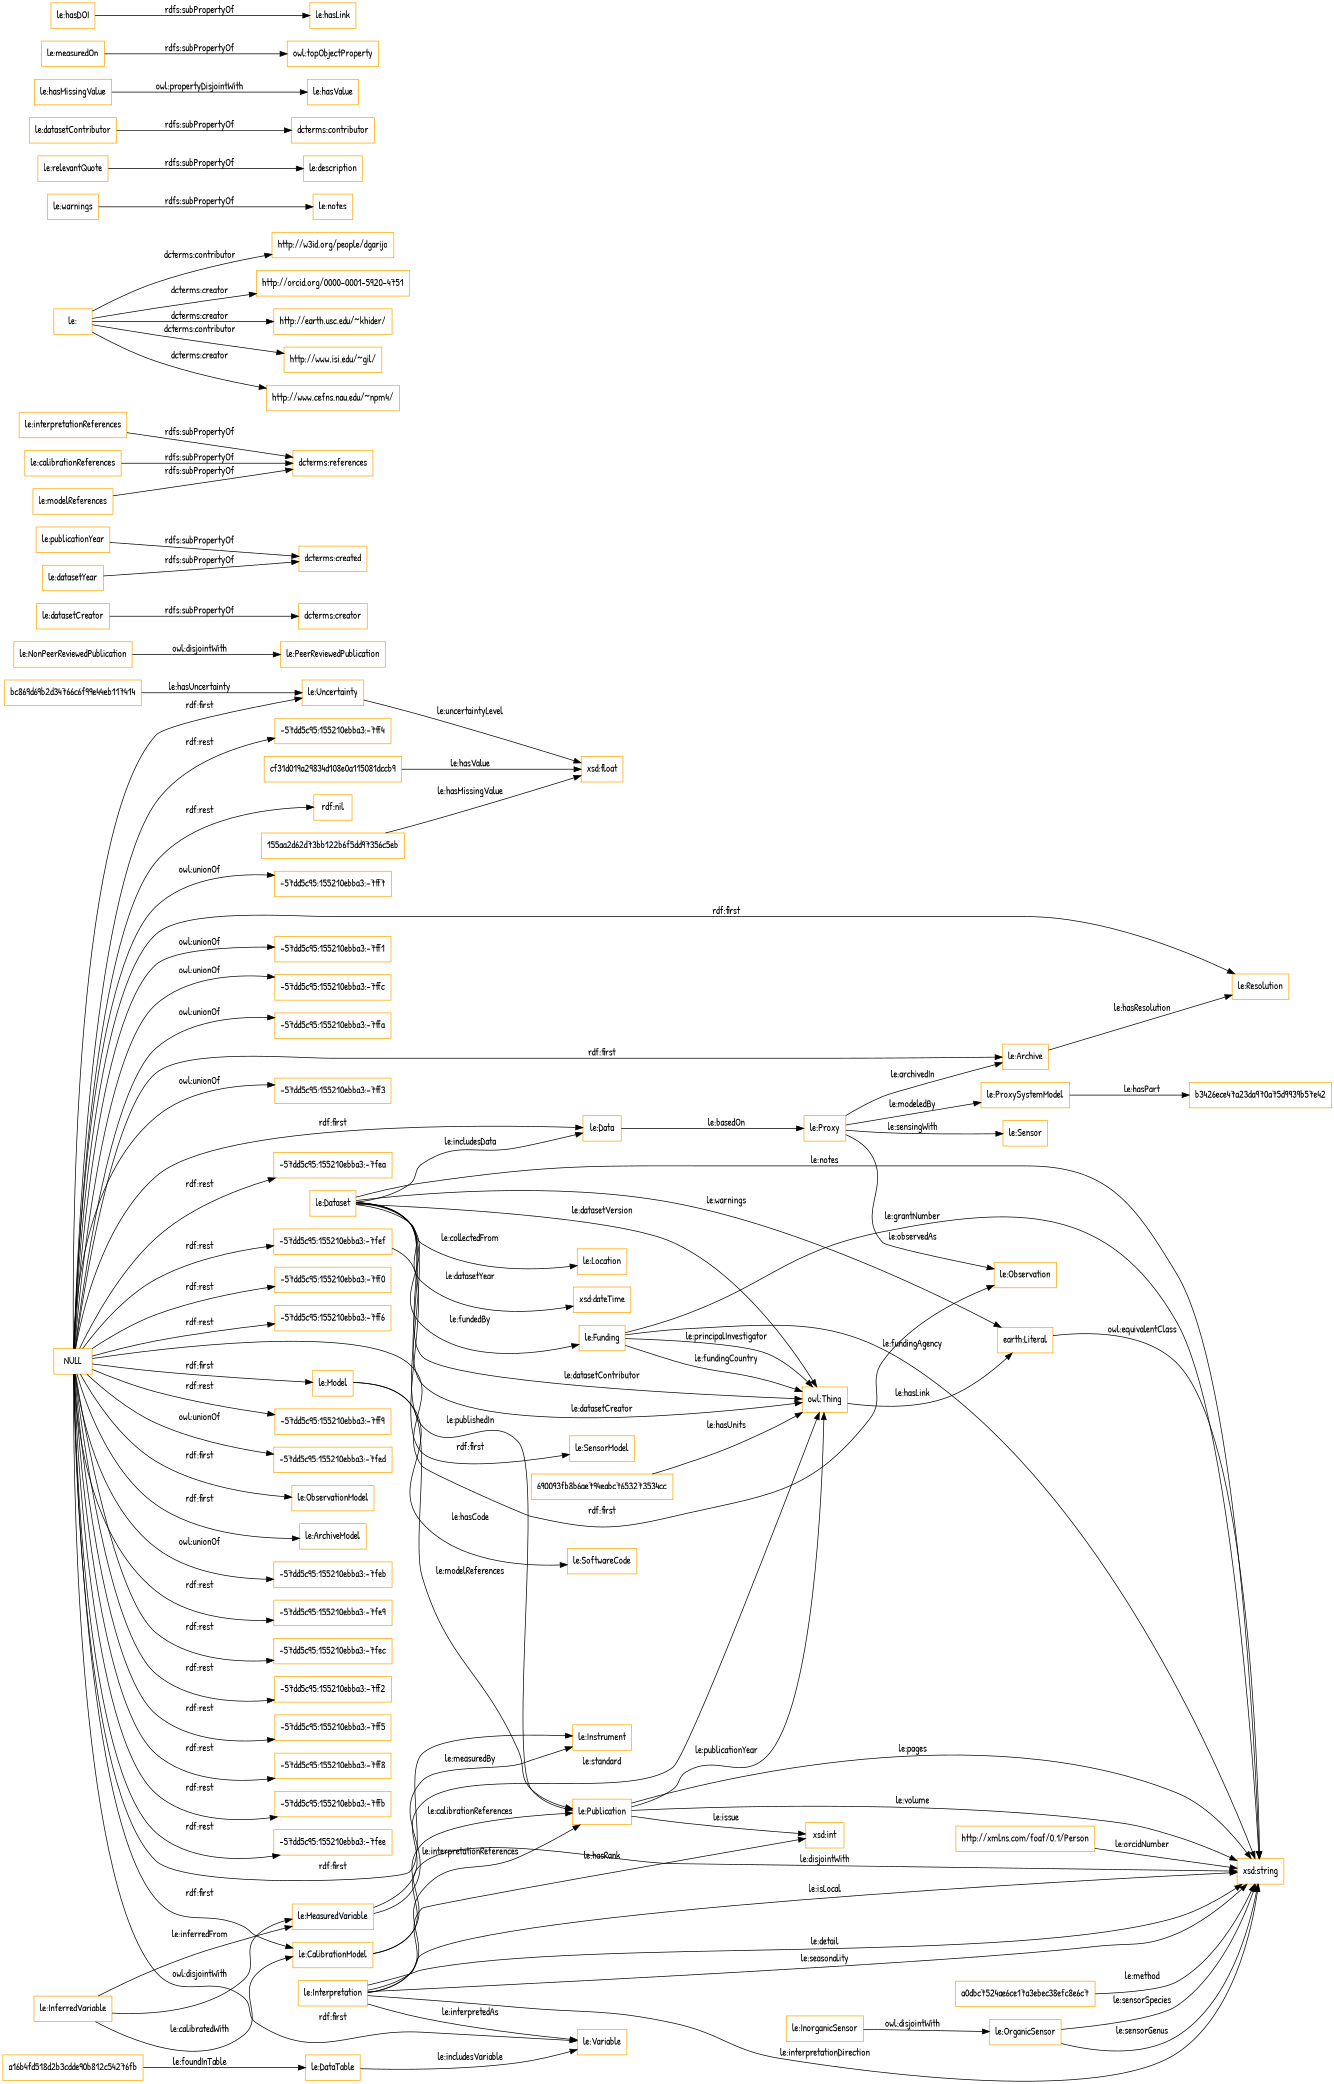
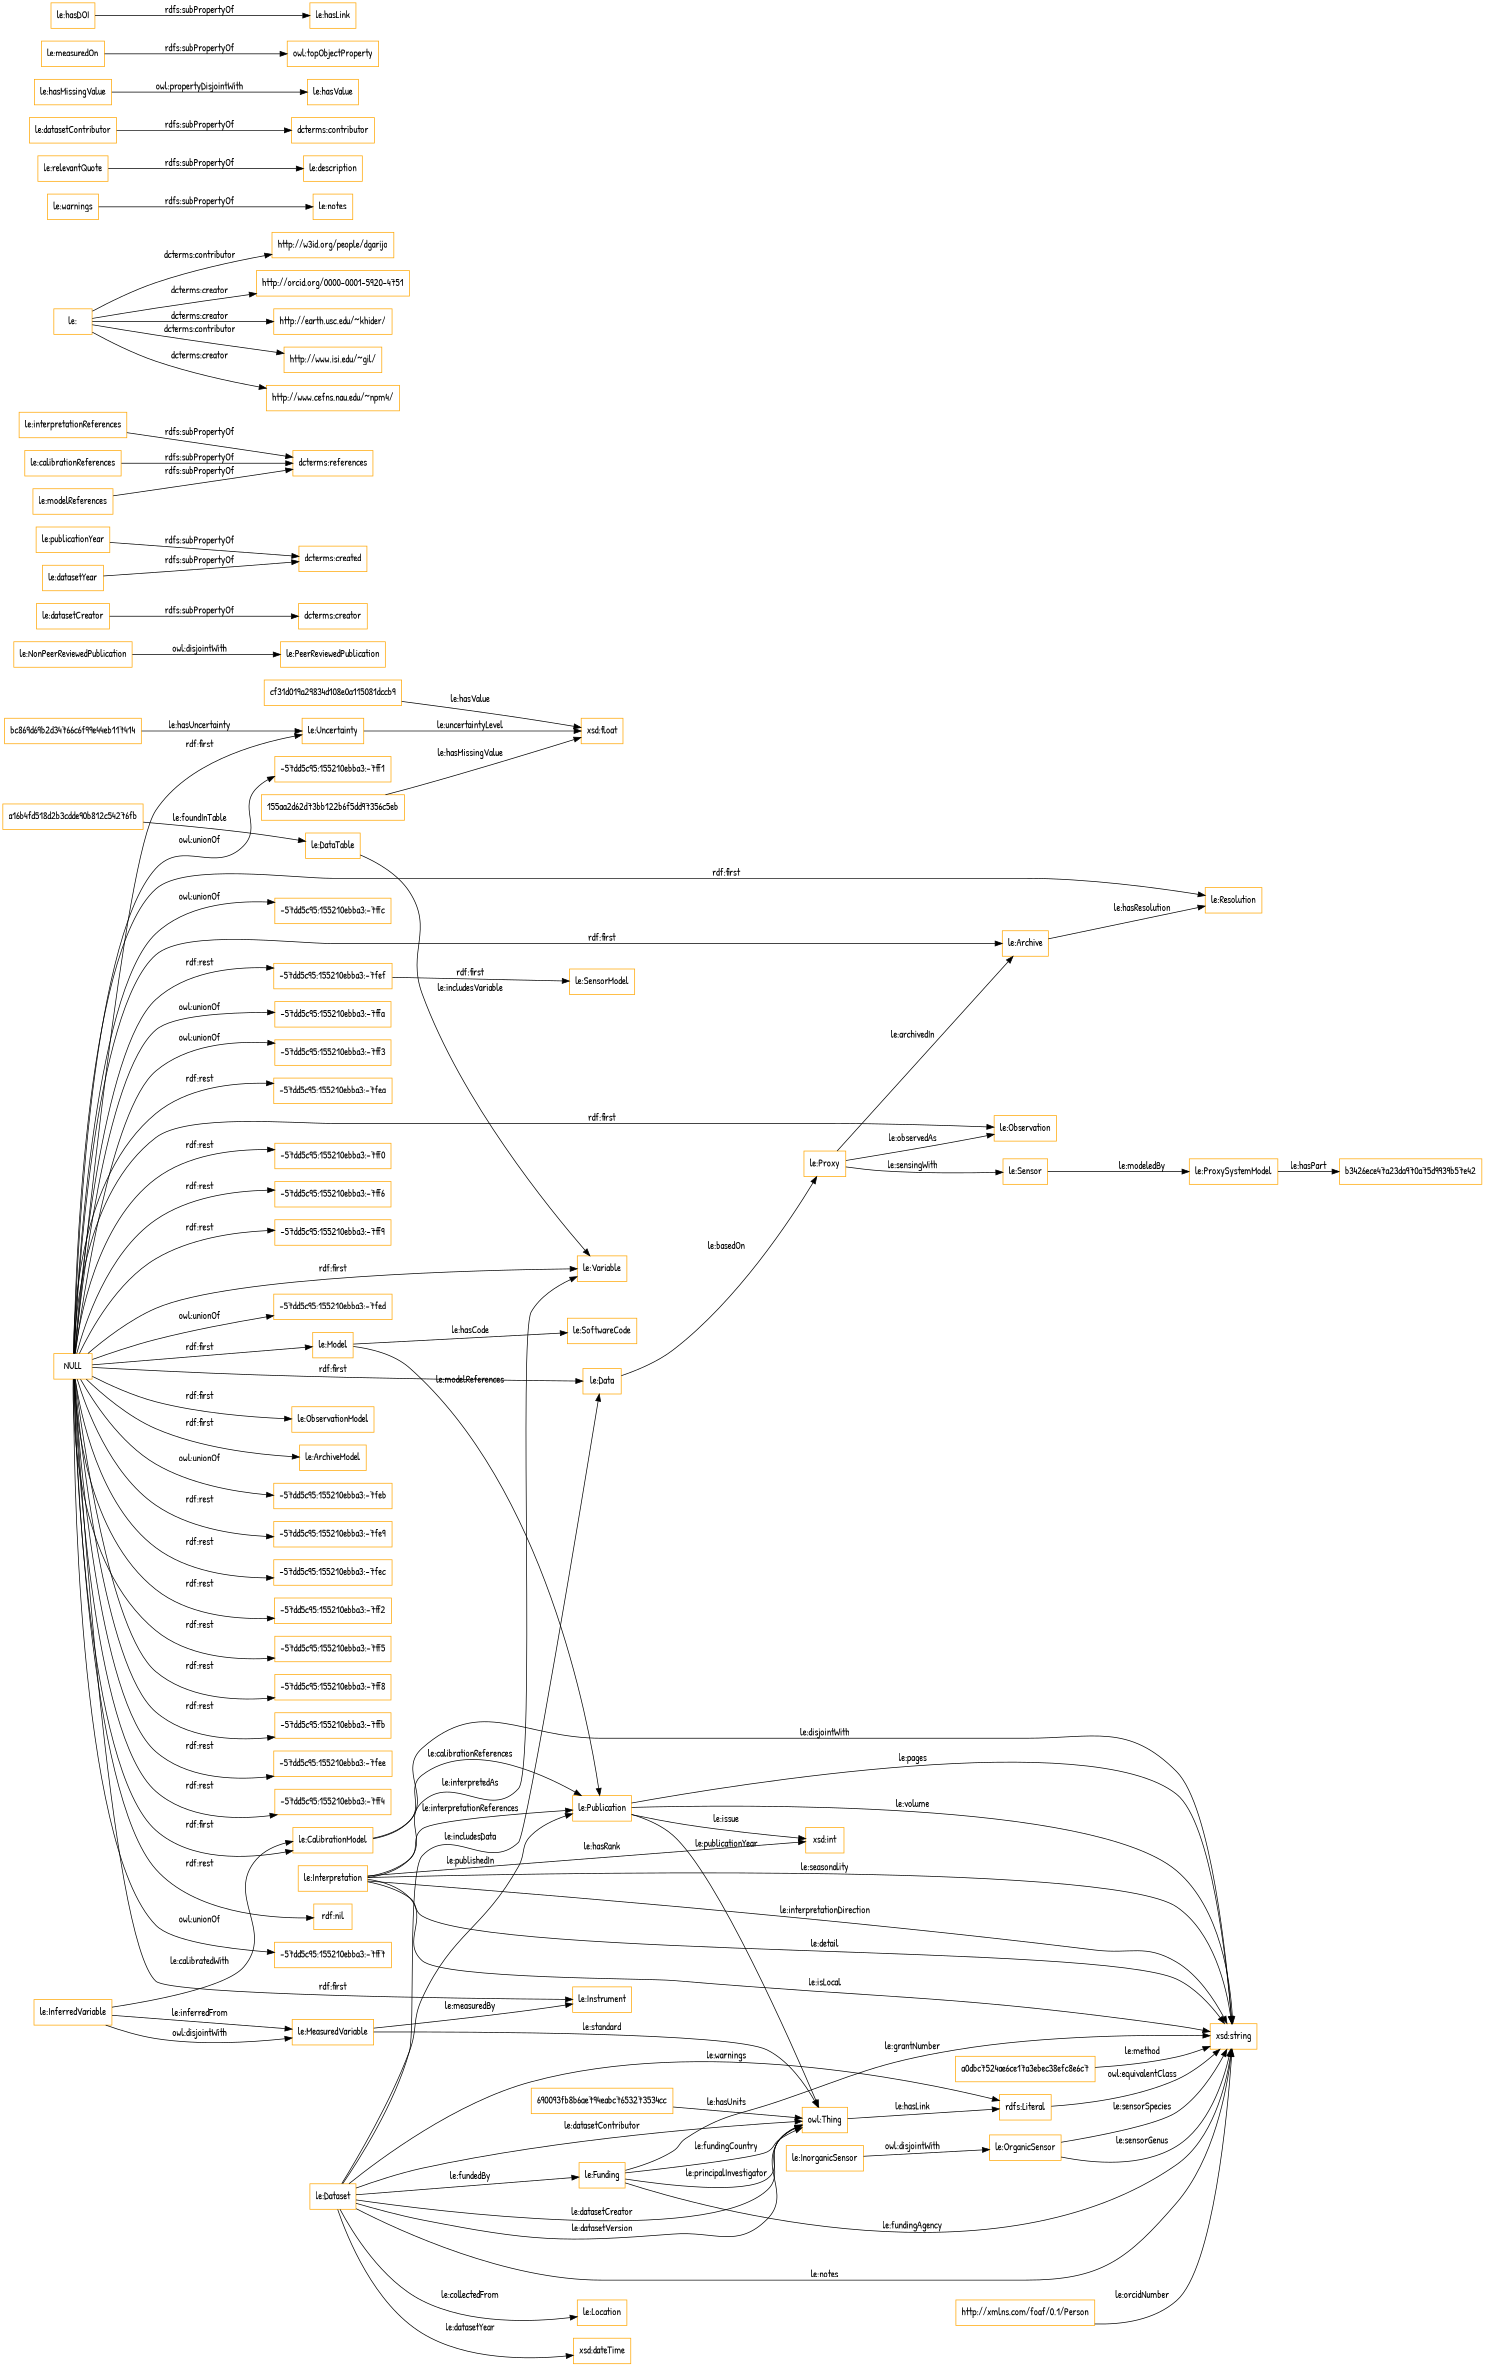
edge "le:Proxy" -> "le:ProxySystemModel": now "le:Sensor" -> "le:ProxySystemModel"
node "earth:Literal": label "earth:Literal" -> "rdfs:Literal"
